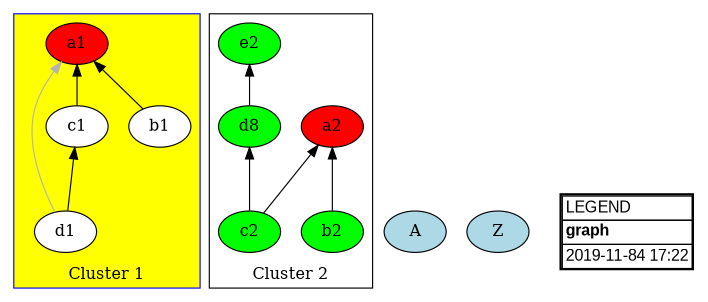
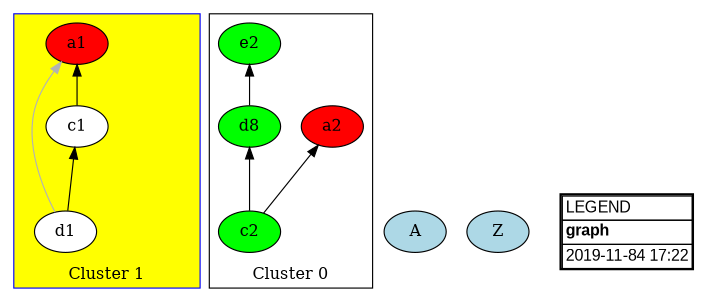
node "b1": removed
node "b2": removed
cluster "Cluster 2": label "Cluster 2" -> "Cluster 0"
